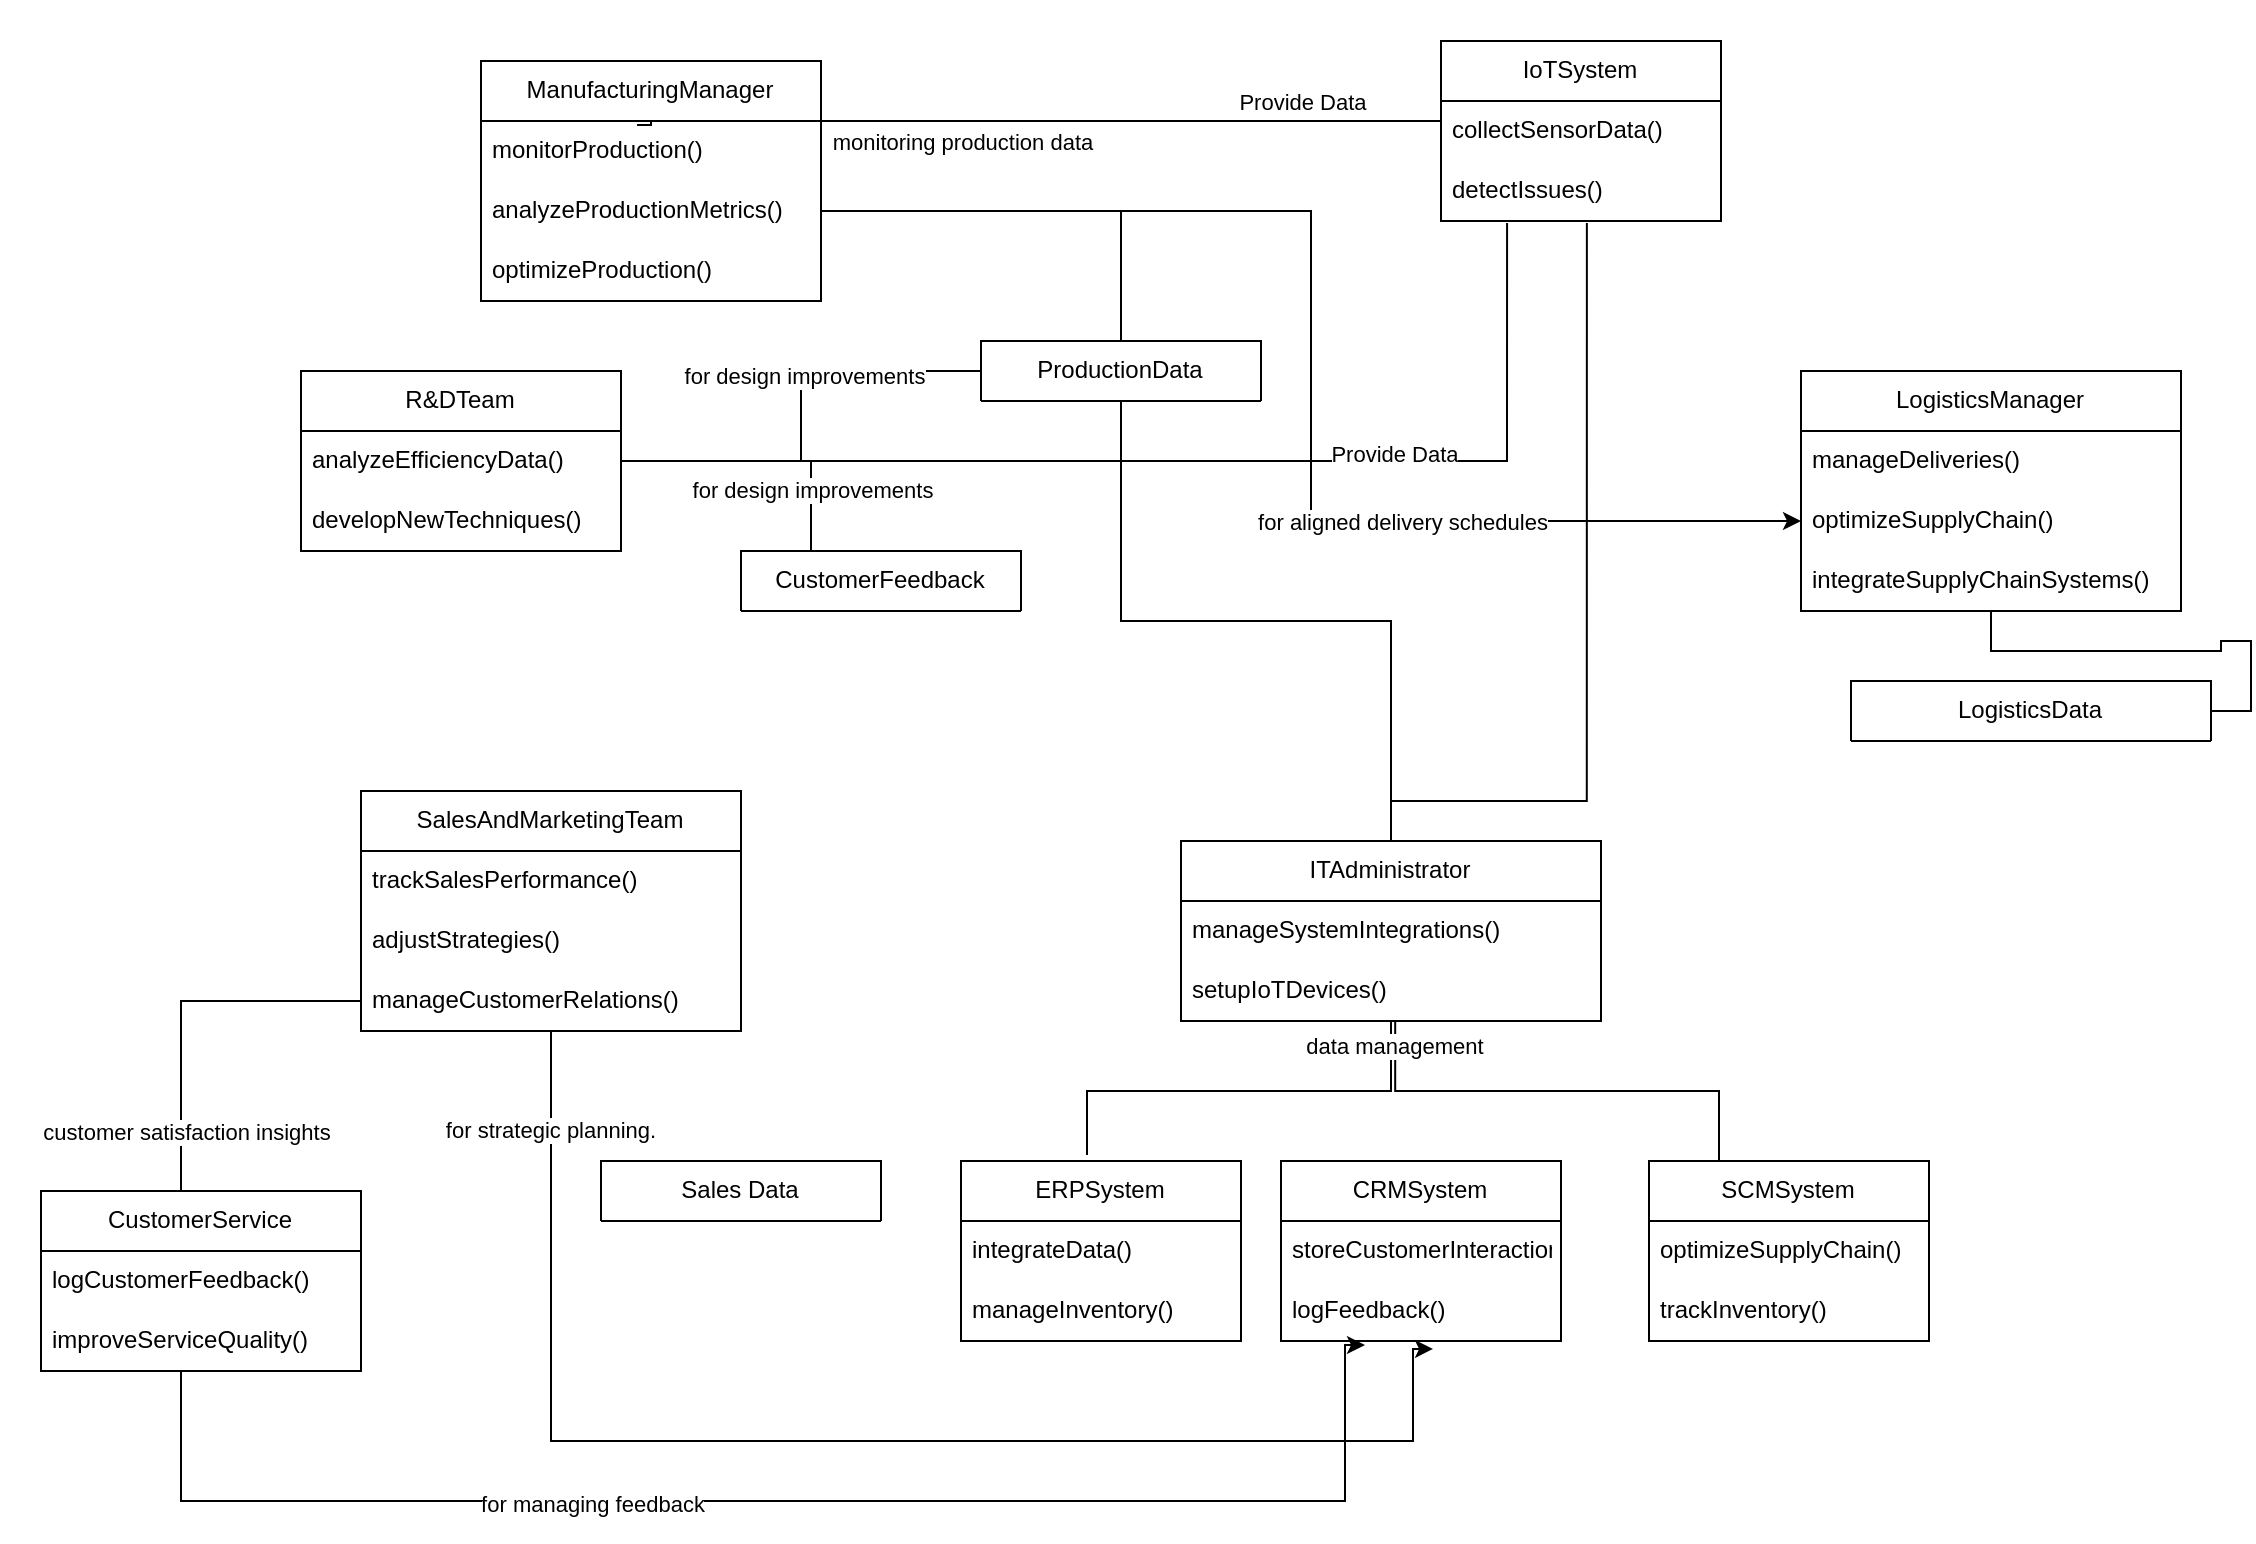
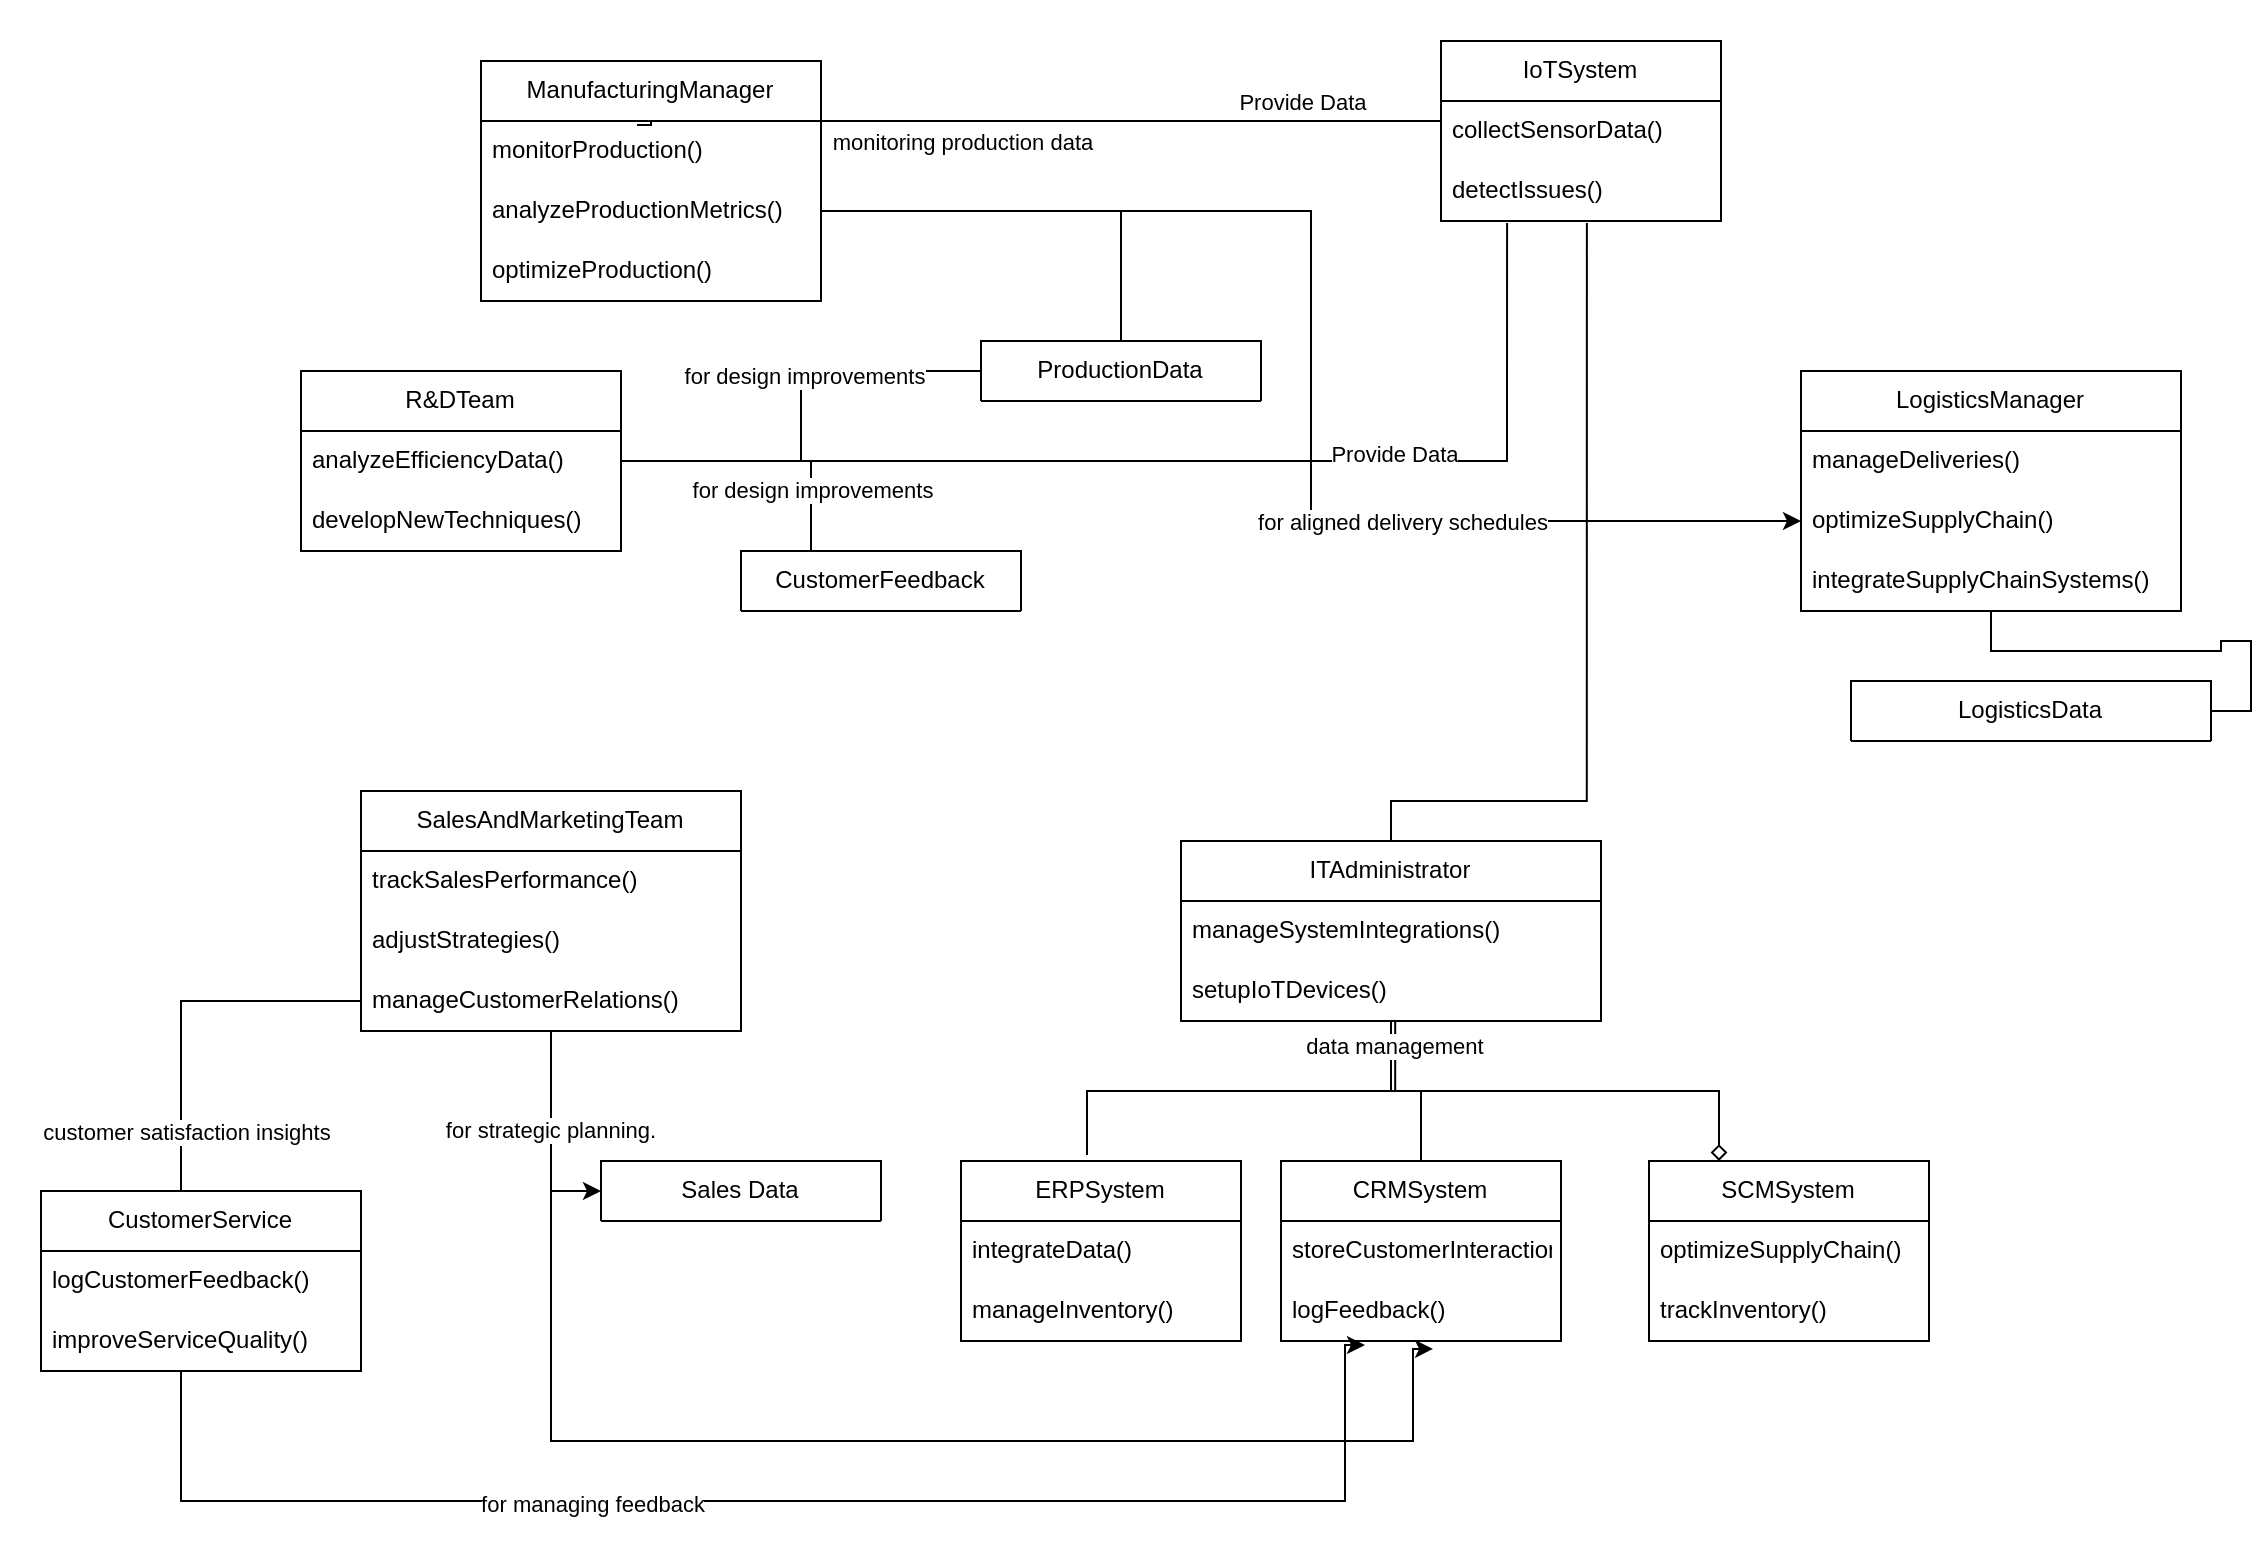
edge "ProductionData" -- "ITAdministrator": now "CRMSystem" -- "ITAdministrator"
edge "setupIoTDevices()" -- "SCMSystem": arrowhead none -> diamond
edge "SalesAndMarketingTeam" -> "Sales Data": added
